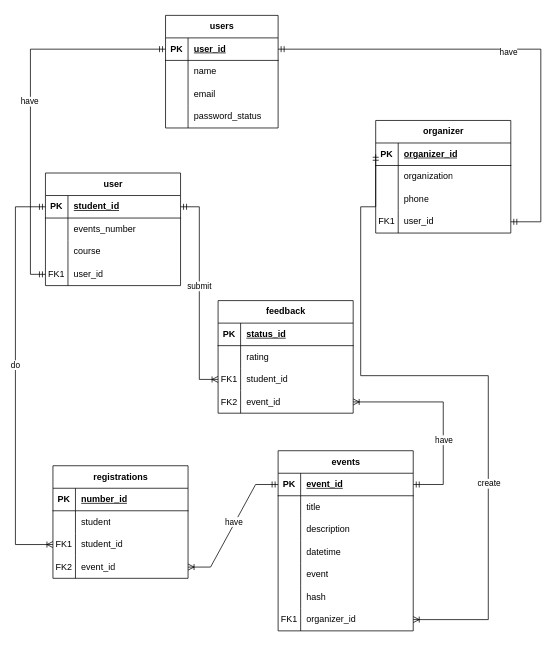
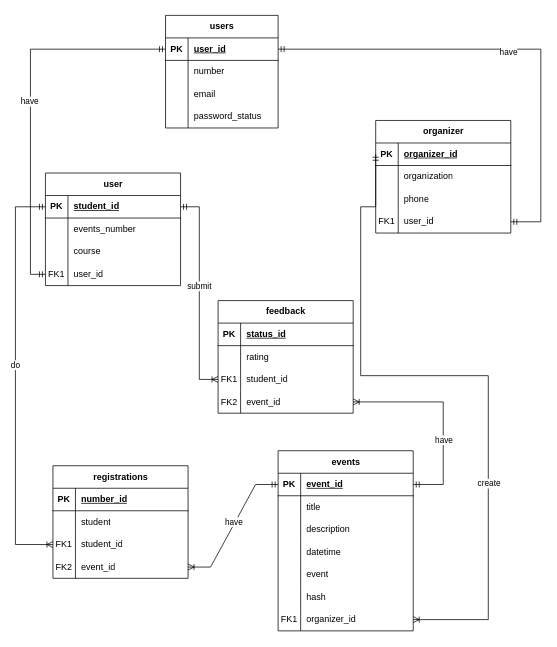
node "name": label "name" -> "number"
